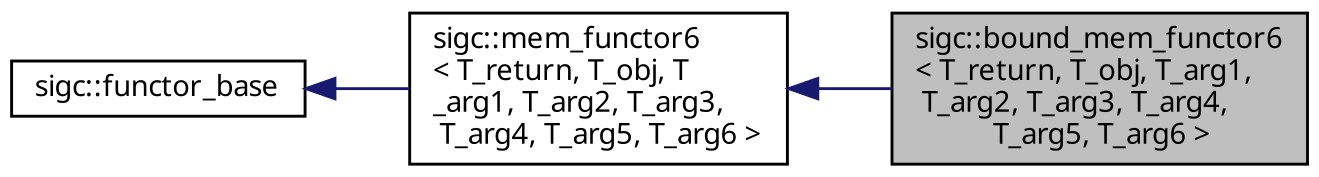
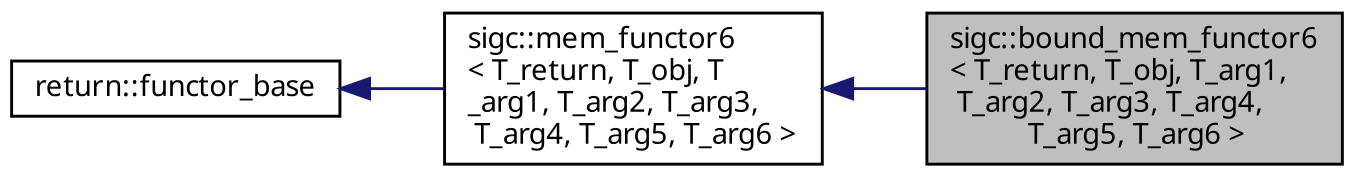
node "sigc::functor_base": label "sigc::functor_base" -> "return::functor_base"
